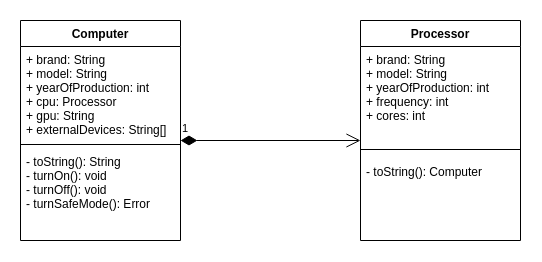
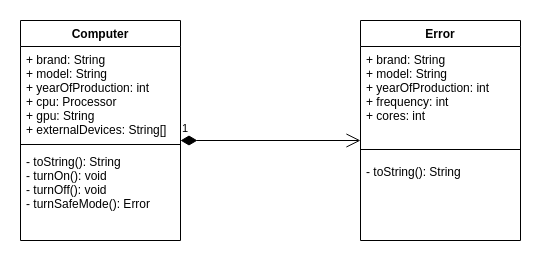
node "Processor": label "Processor" -> "Error"
node "- toString(): Computer": label "- toString(): Computer" -> "- toString(): String"
